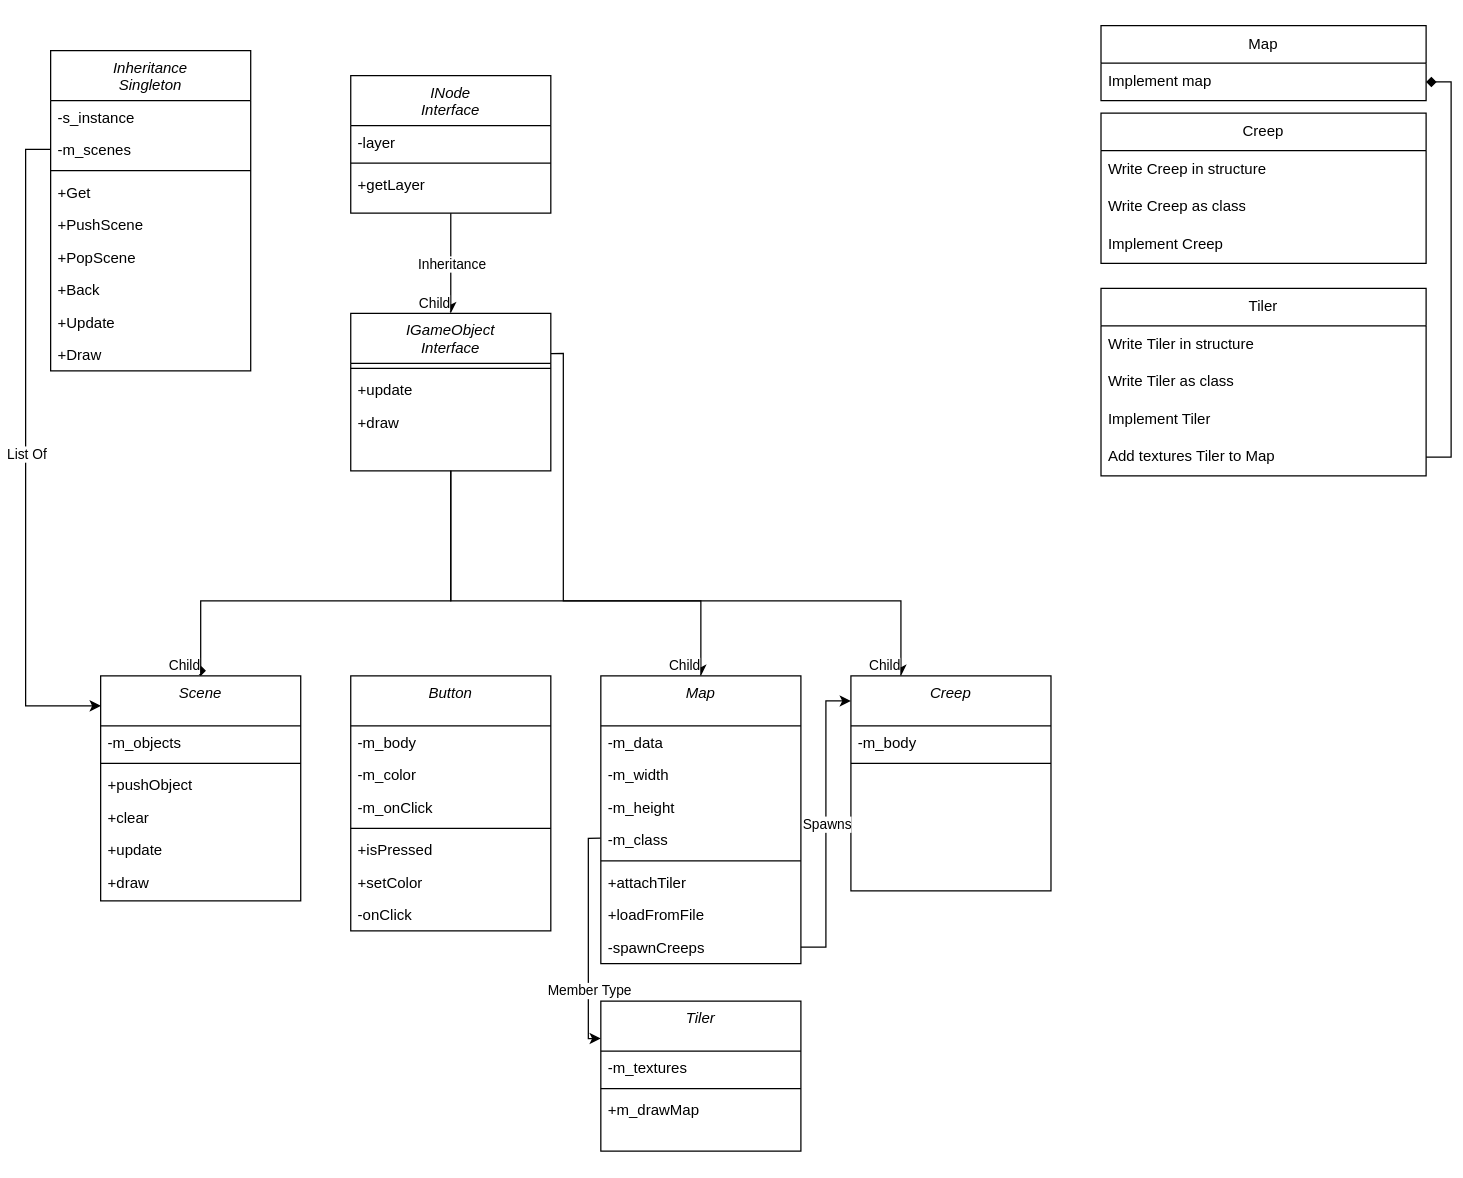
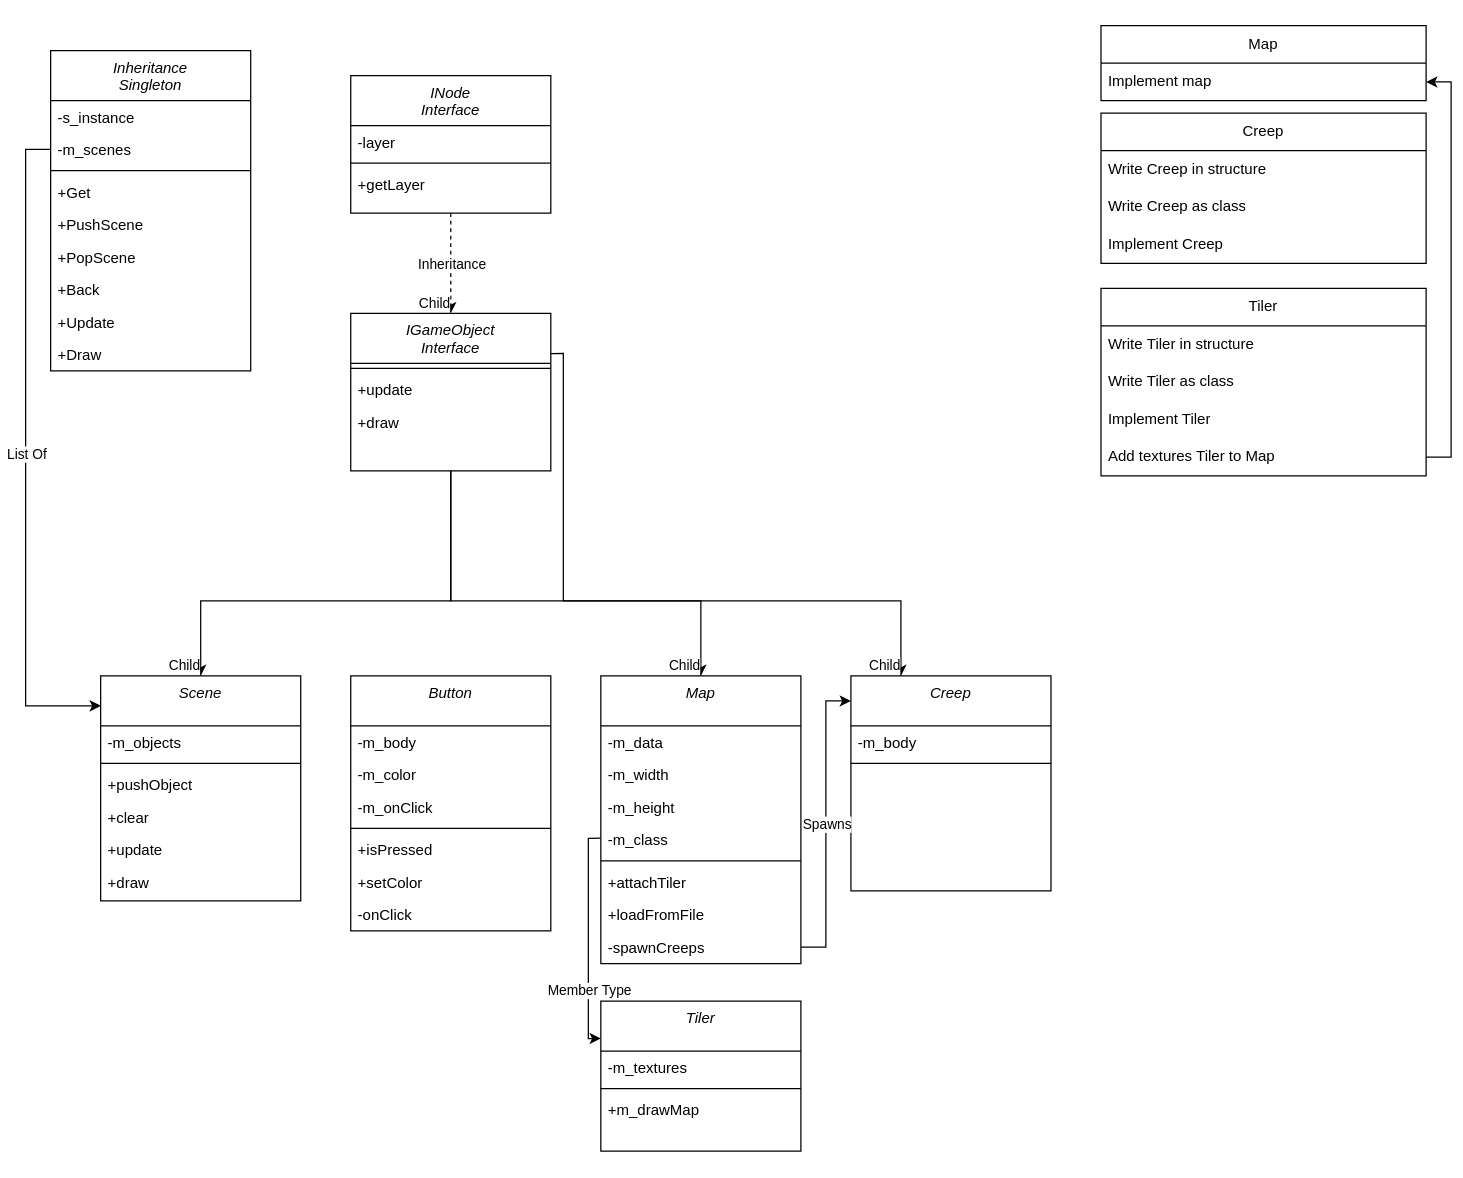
edge "Add textures Tiler to Map" -> "Implement map": arrowhead diamond -> classic
edge "INode Interface" -> "IGameObject Interface": style solid -> dashed
edge "IGameObject Interface" -> "Scene": arrowhead diamond -> classic
